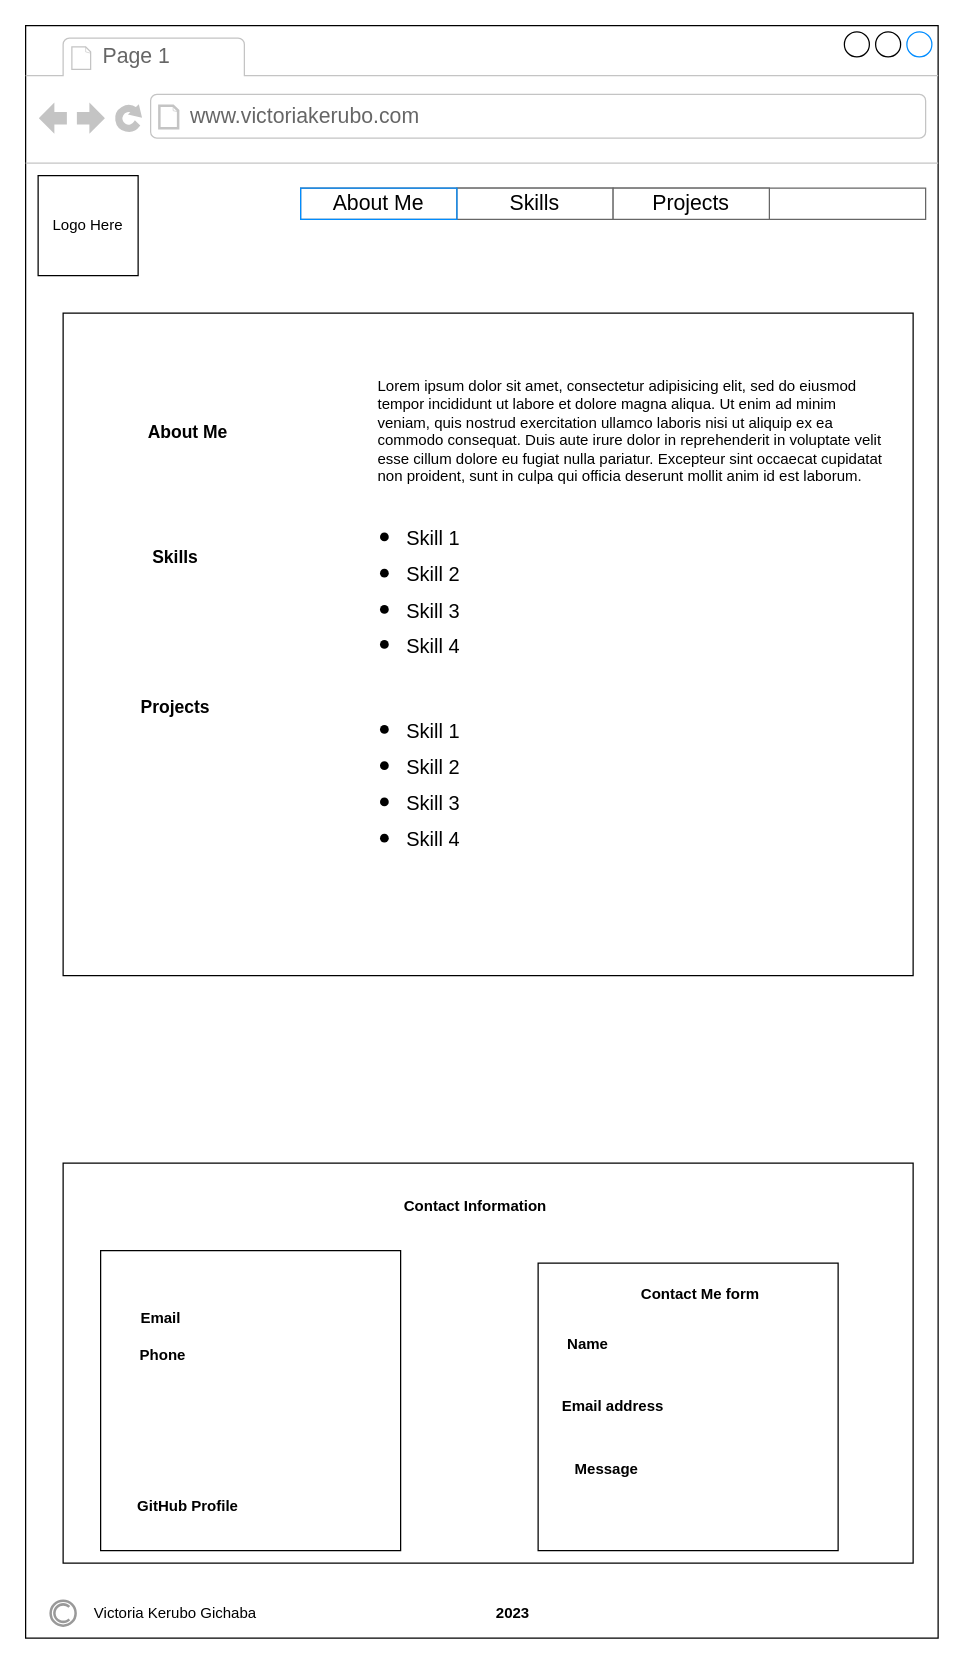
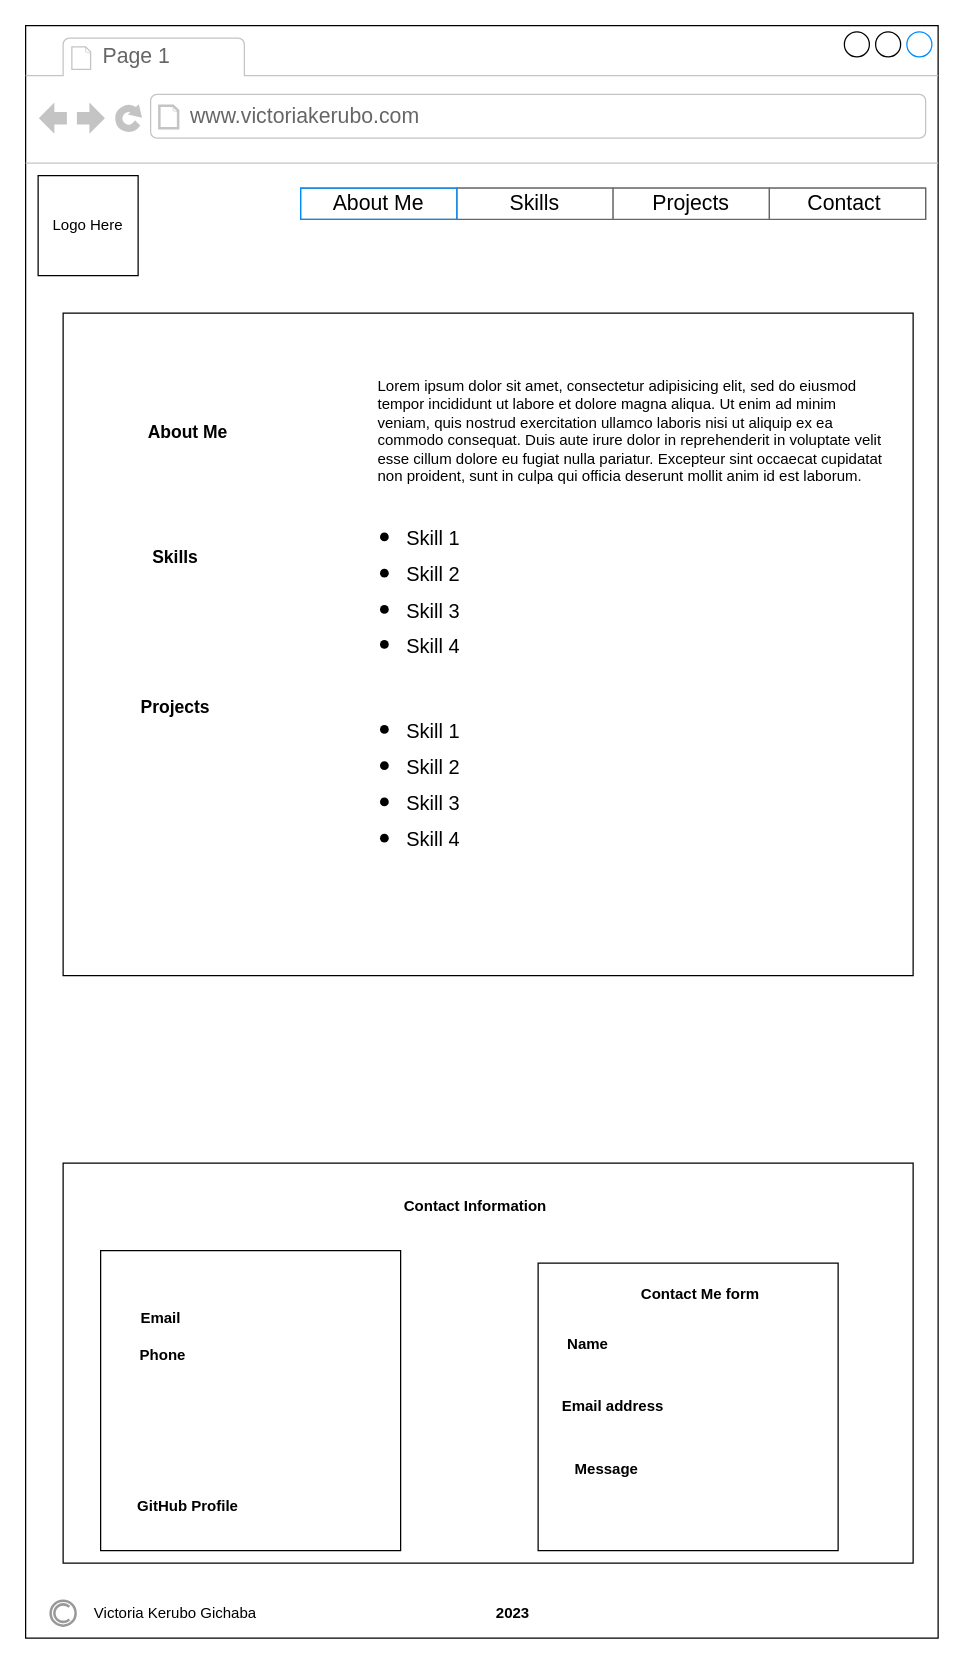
node "Contact": added
